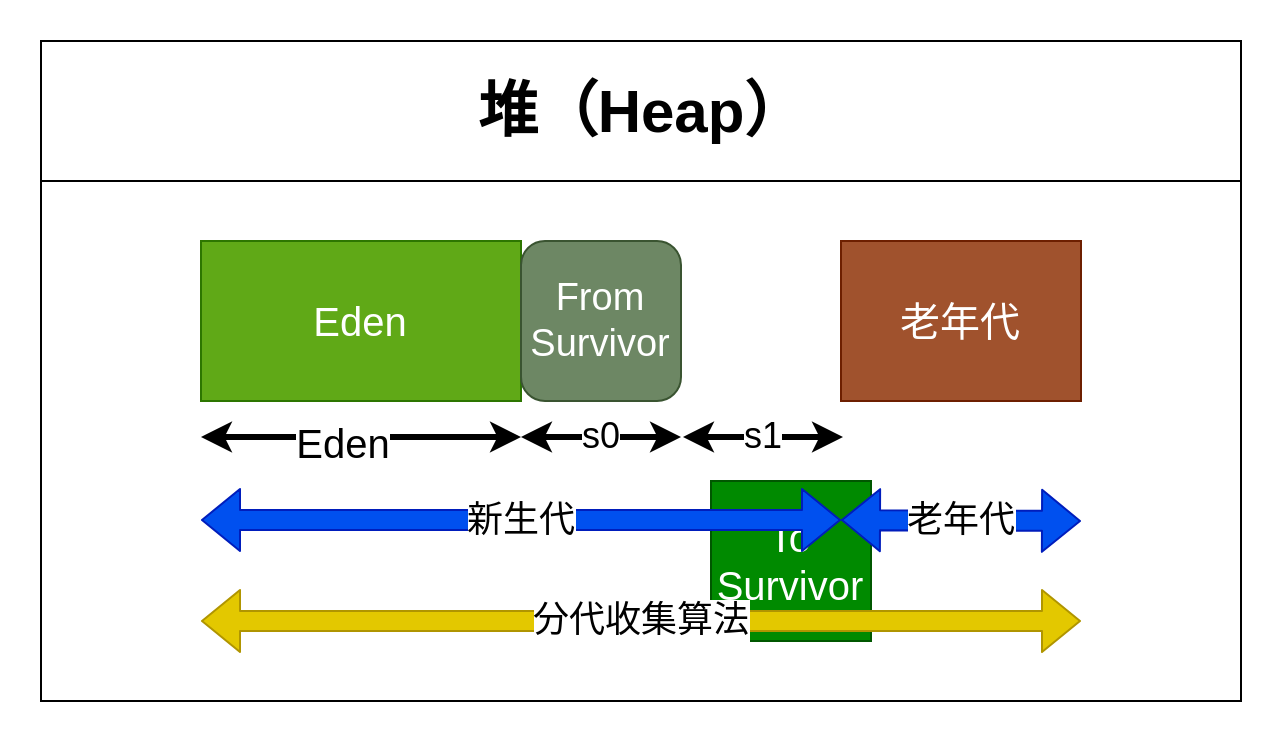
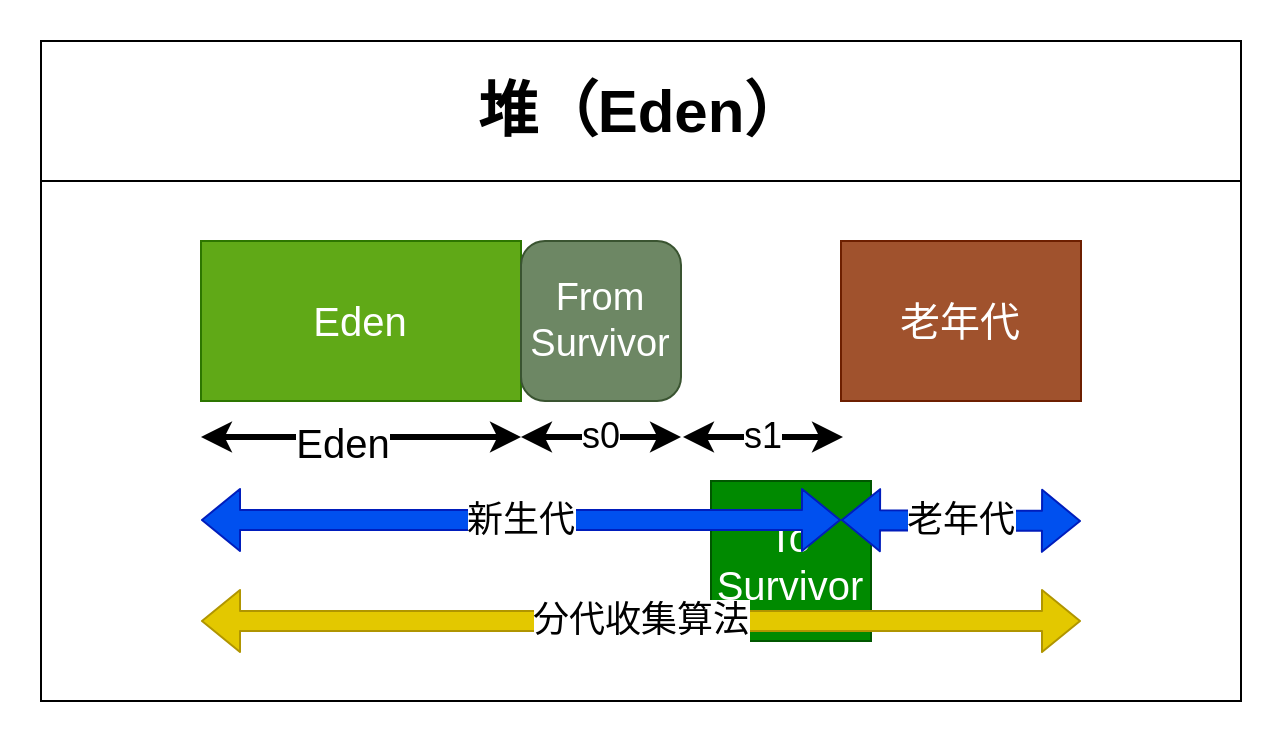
node "堆（Heap）": label "堆（Heap）" -> "堆（Eden）"
